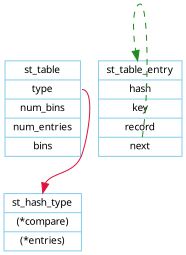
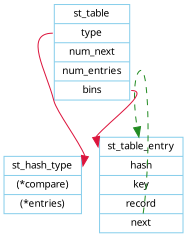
node "st_table": text "num_bins" -> "num_next"
edge "st_table" -> "st_table_entry": added
